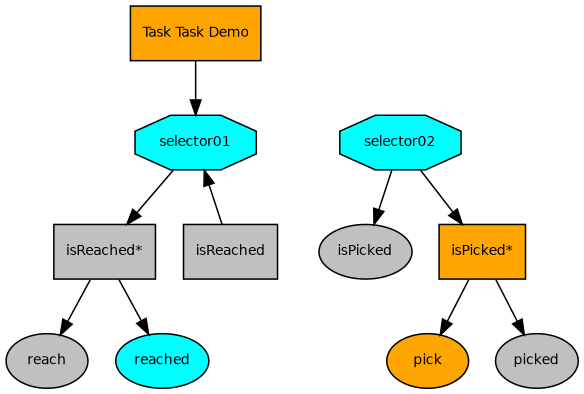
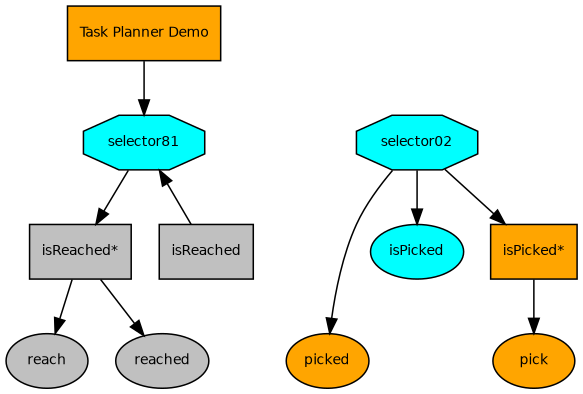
node "Task Task Demo": label "Task Task Demo" -> "Task Planner Demo"
node "selector01": label "selector01" -> "selector81"
node "isPicked": fillcolor gray -> cyan
edge "isPicked*" -> "picked": now "selector02" -> "picked"
node "reached": fillcolor cyan -> gray
node "picked": fillcolor gray -> orange
